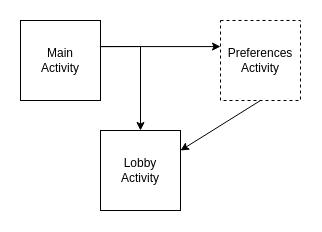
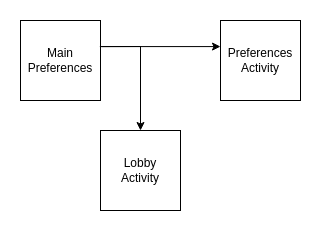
node "Main Activity": label "Main Activity" -> "Main Preferences"
node "Preferences Activity": style dashed -> solid
edge "Preferences Activity" -> "Lobby Activity": removed
